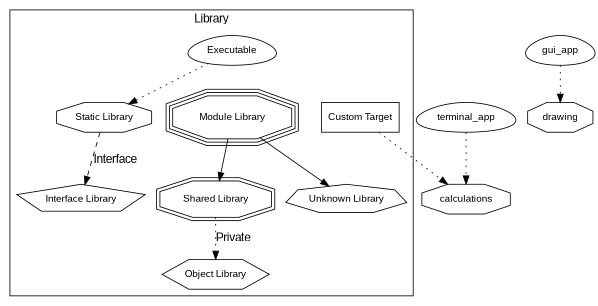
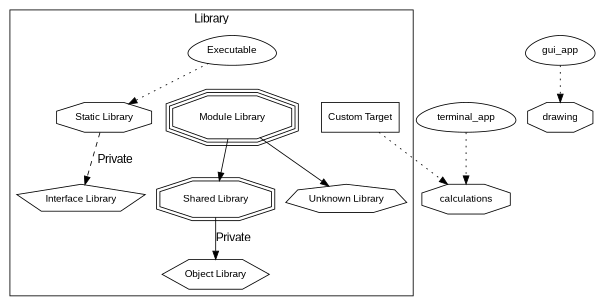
edge "Static Library" -> "Interface Library": label "Interface" -> "Private"
edge "Shared Library" -> "Object Library": style dotted -> solid
